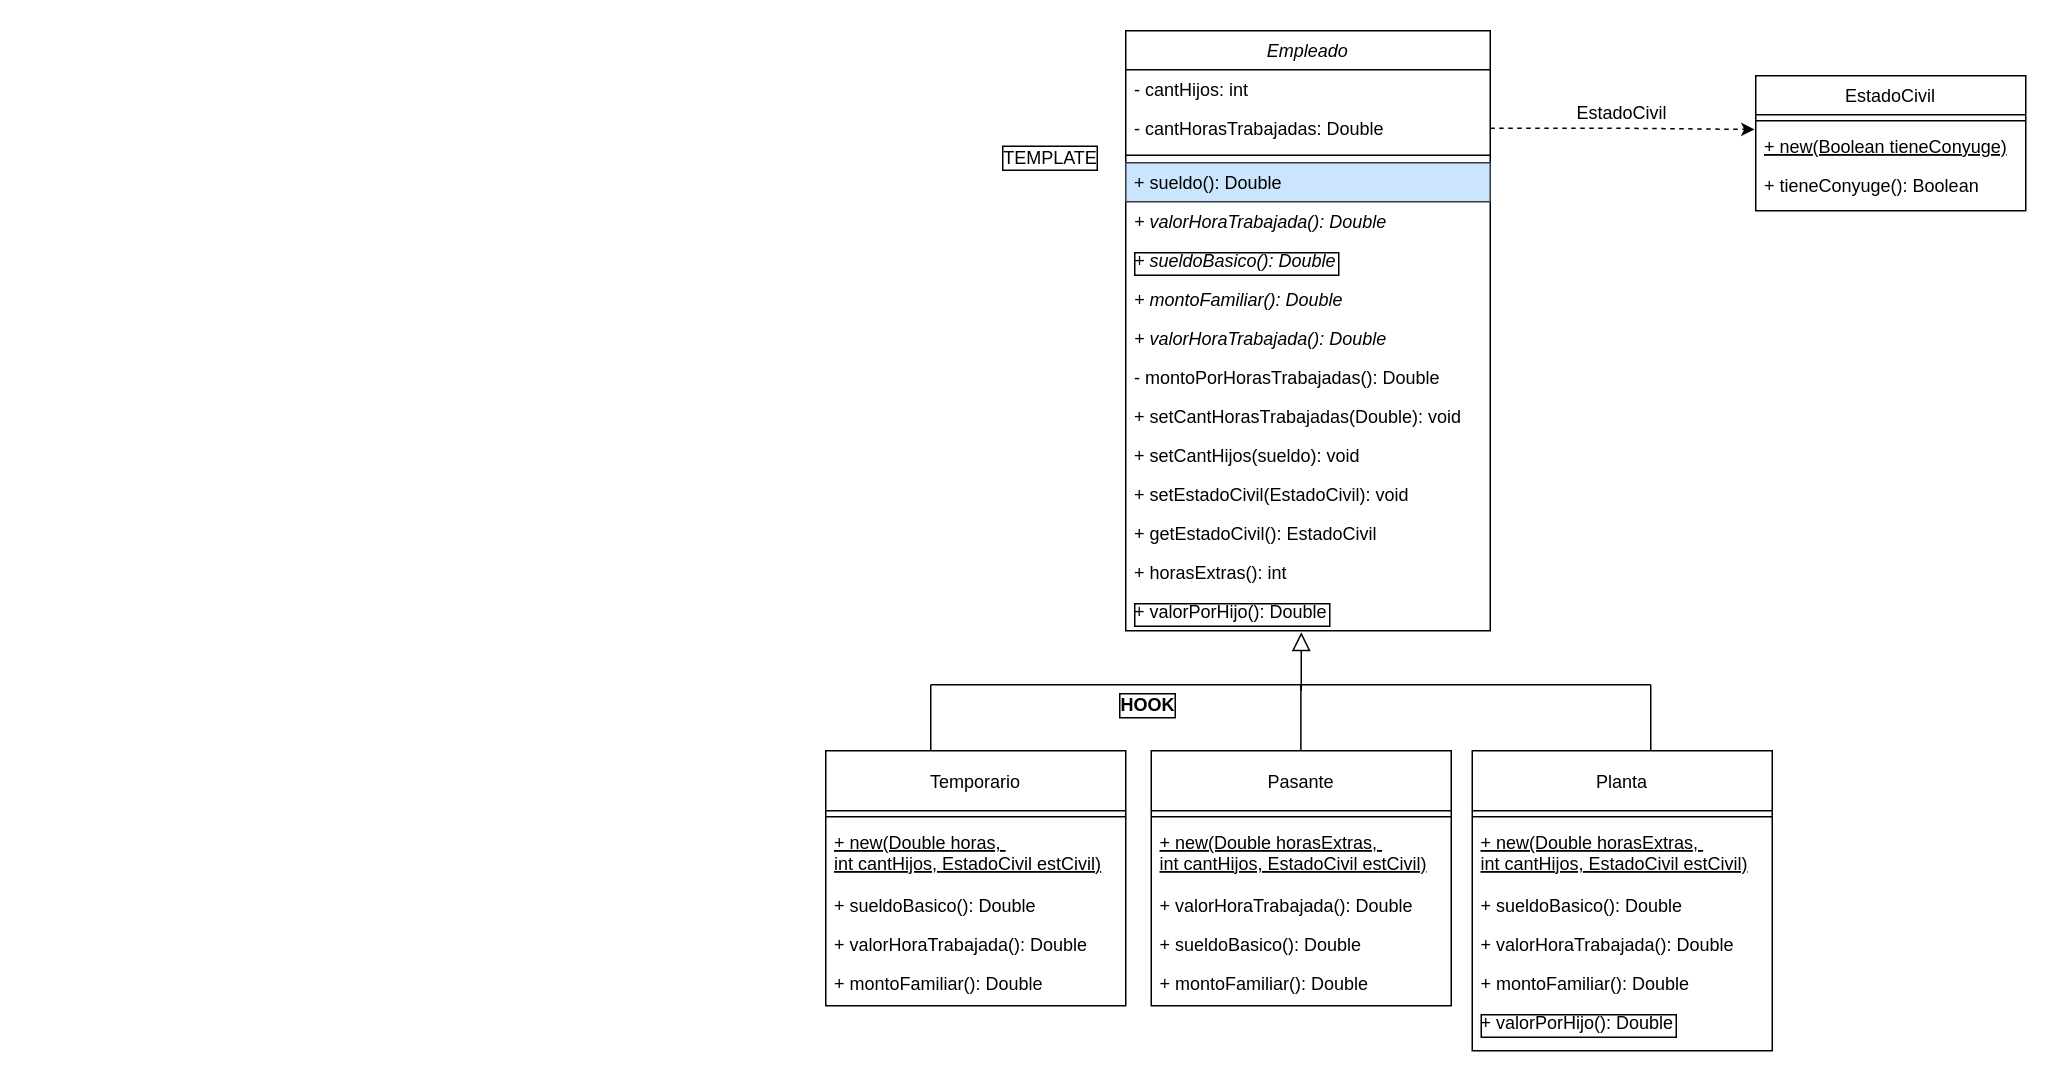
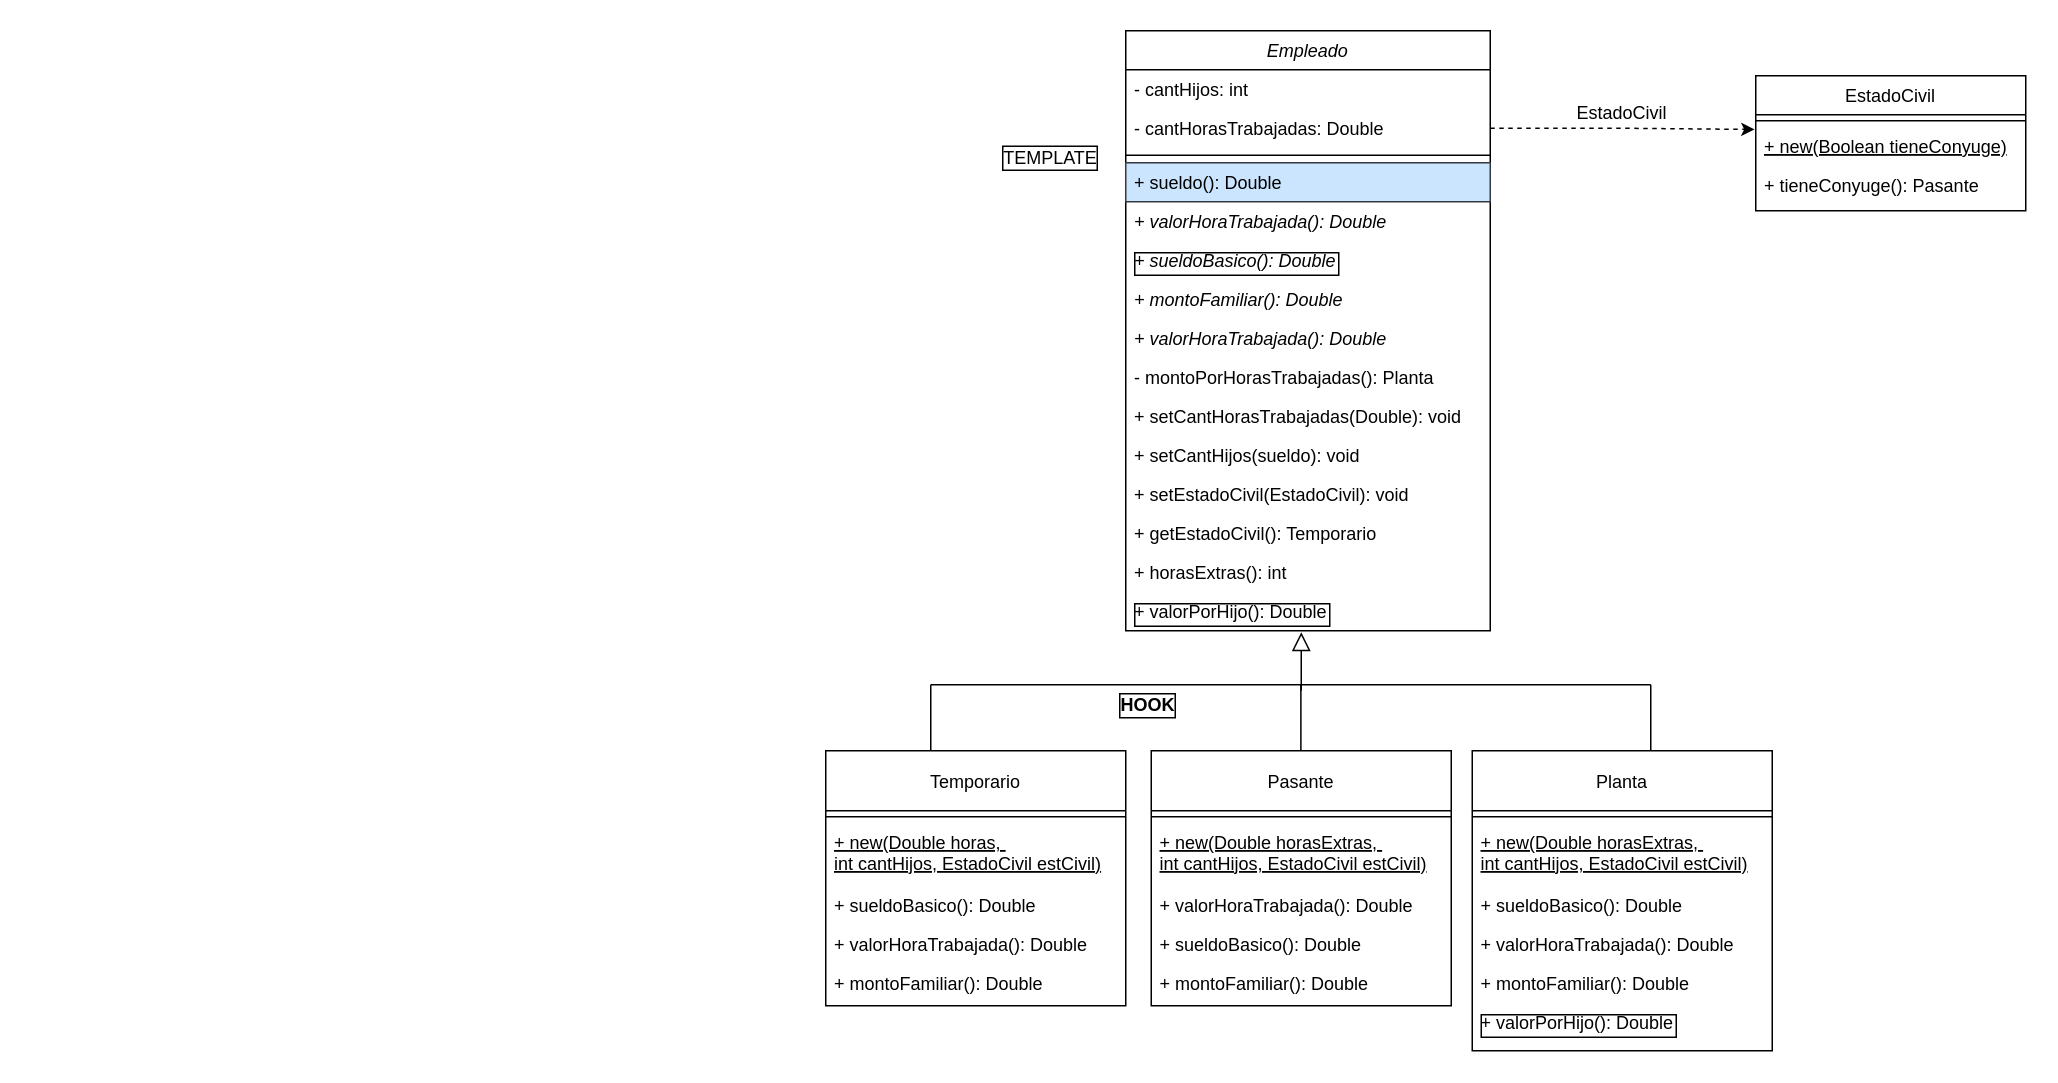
node "+ tieneConyuge(): Boolean": label "+ tieneConyuge(): Boolean" -> "+ tieneConyuge(): Pasante"
node "- montoPorHorasTrabajadas(): Double": label "- montoPorHorasTrabajadas(): Double" -> "- montoPorHorasTrabajadas(): Planta"
node "+ getEstadoCivil(): EstadoCivil": label "+ getEstadoCivil(): EstadoCivil" -> "+ getEstadoCivil(): Temporario"
